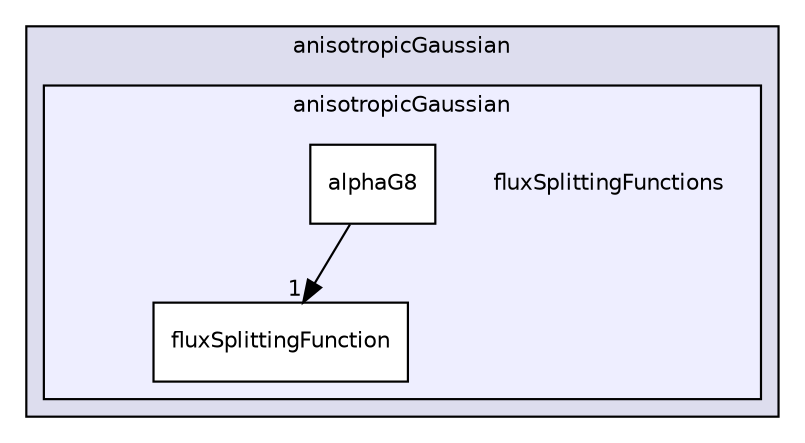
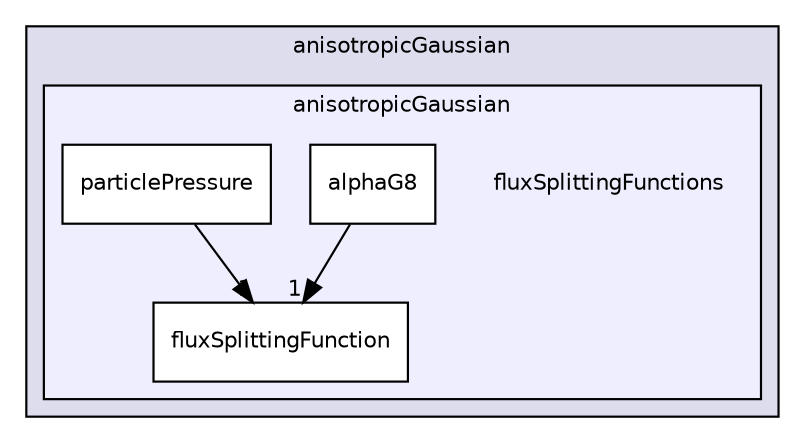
node "particlePressure": added
